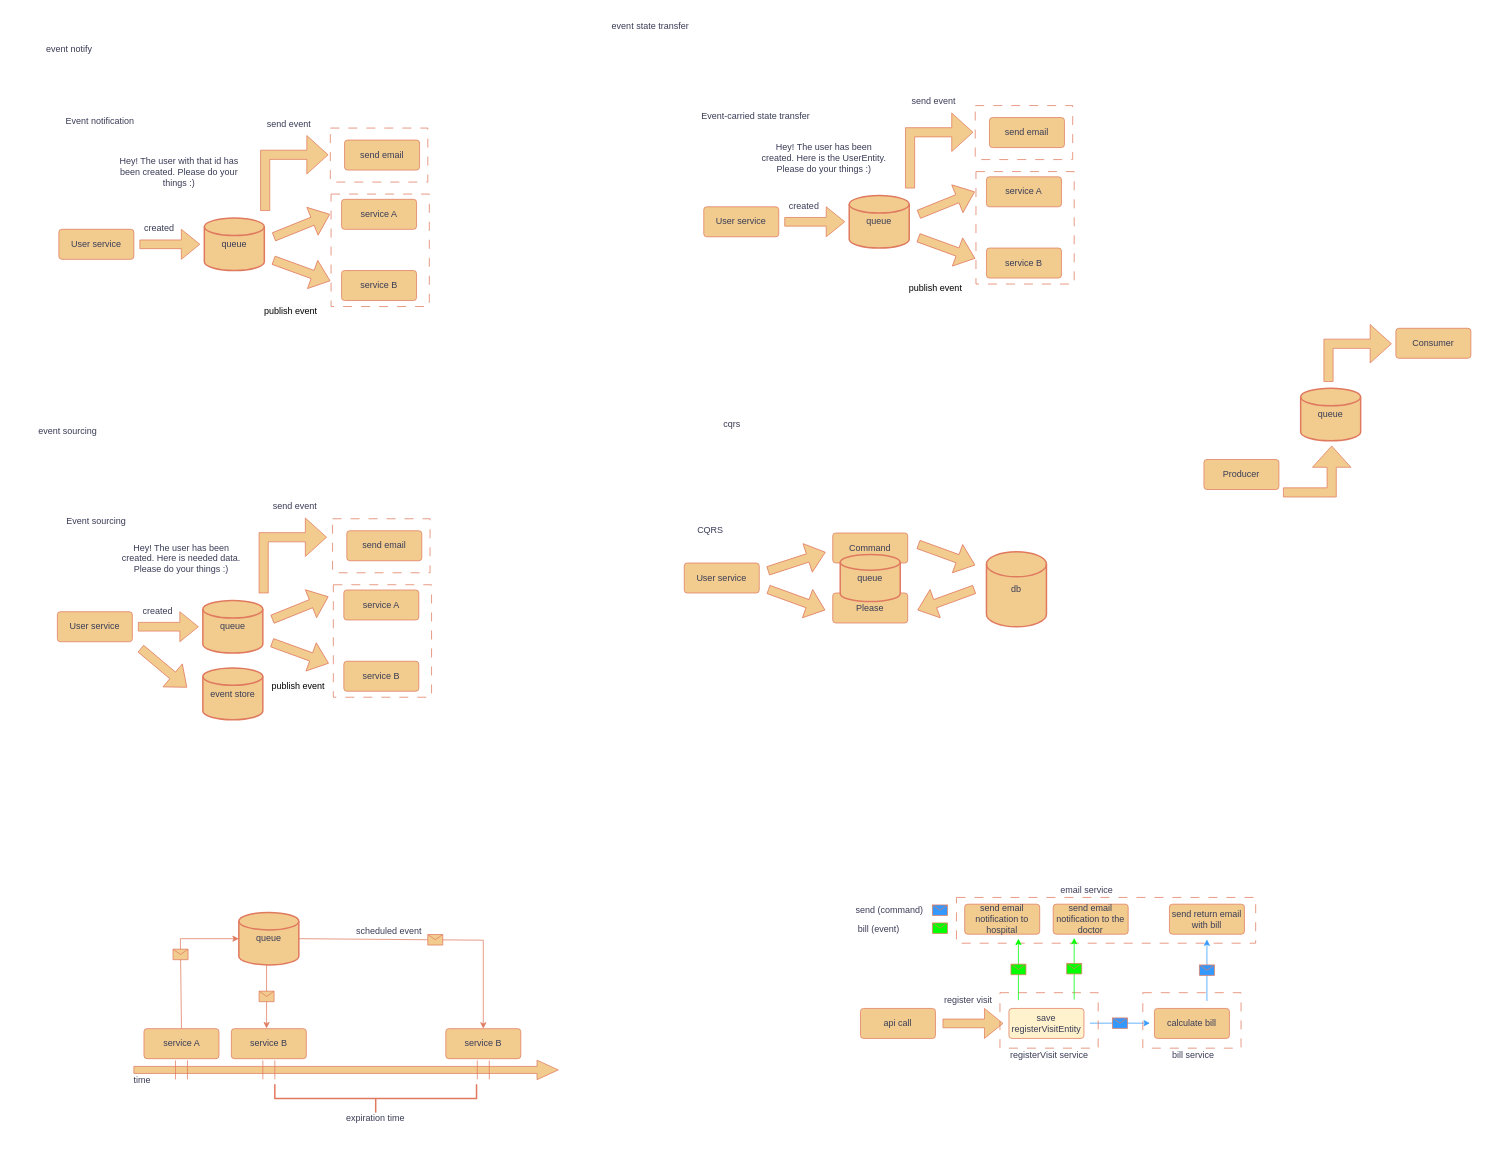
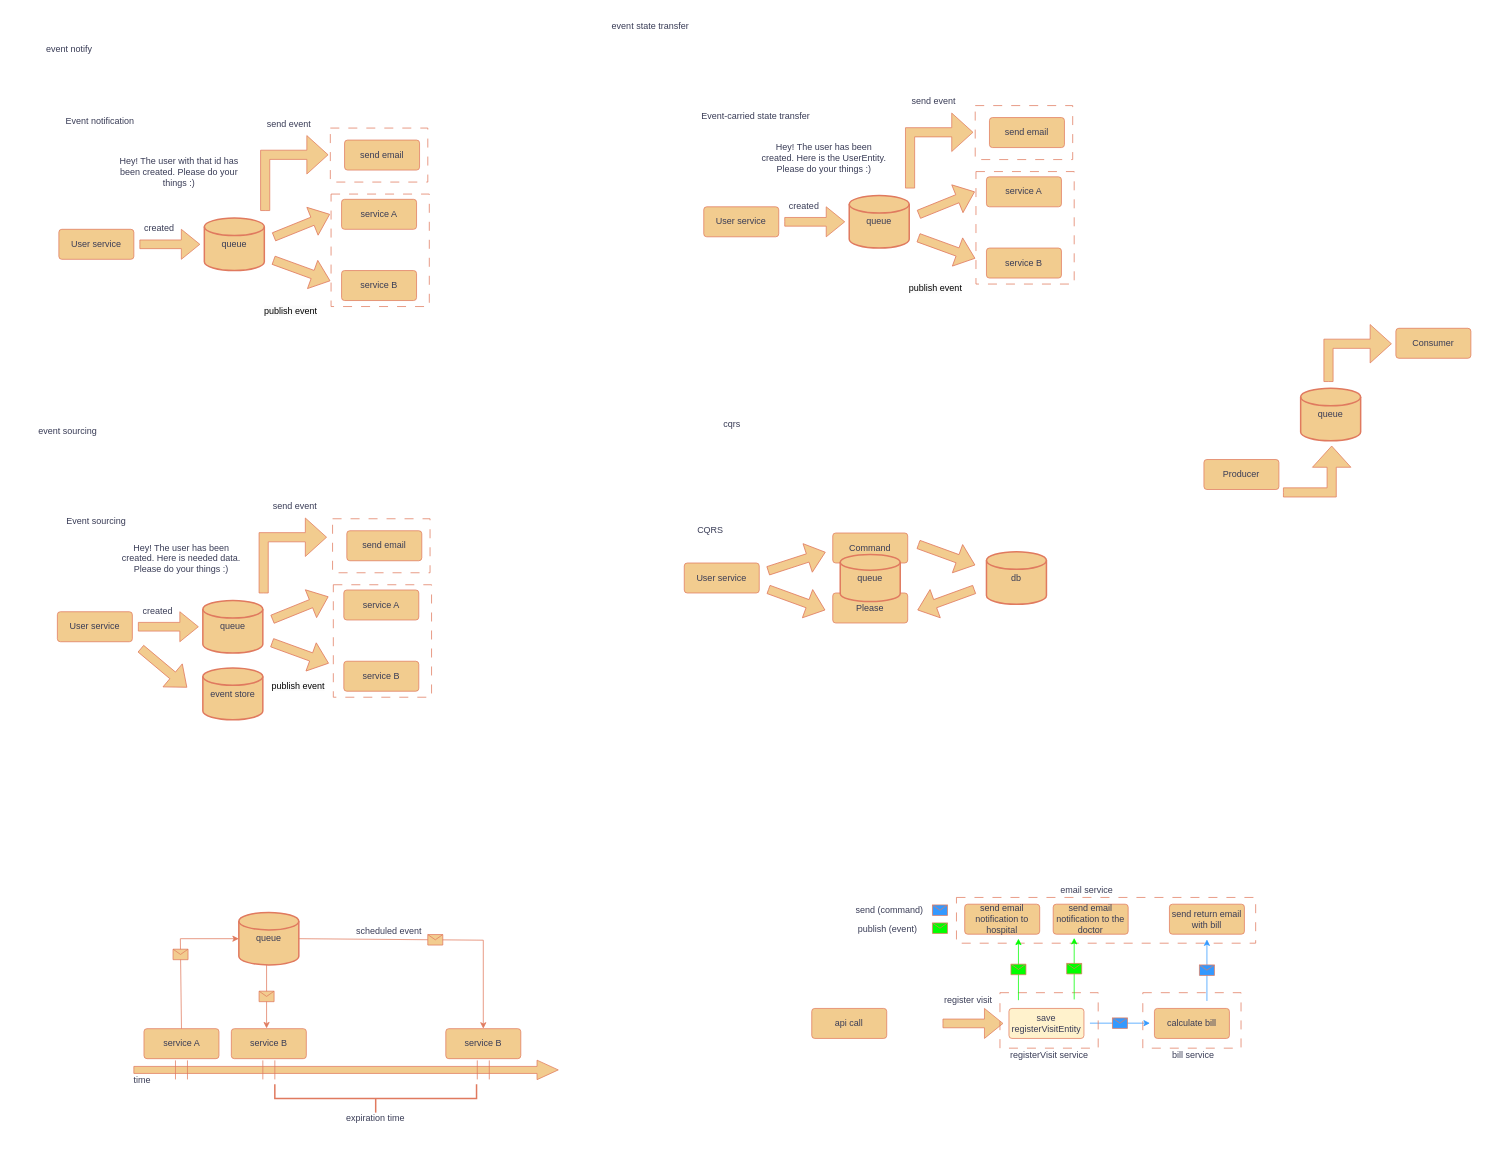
node "db": size 60x75 -> 60x53
node "bill (event)": label "bill (event)" -> "publish (event)"
node "api call": moved (898, 1023) -> (849, 1023)
